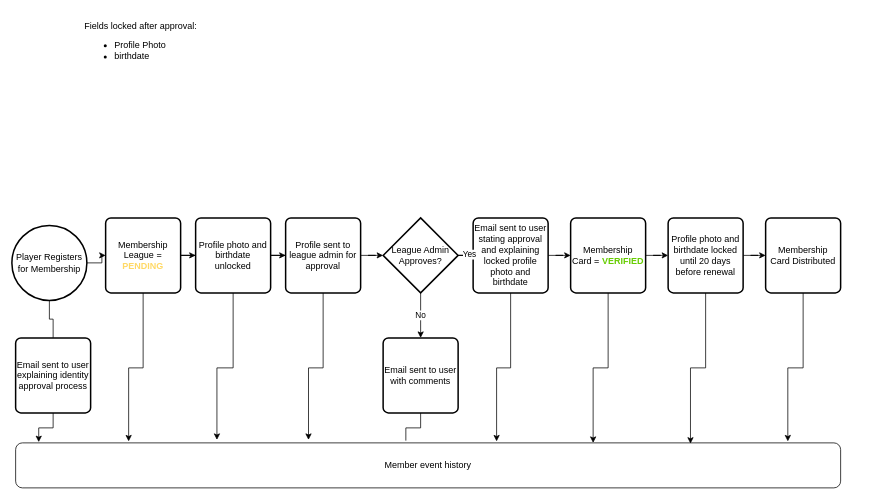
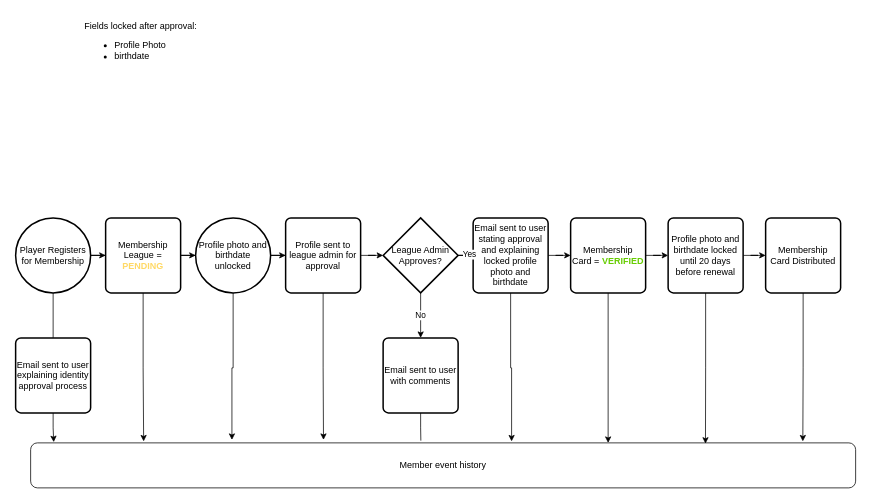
node "Profile photo and birthdate unlocked": shape rounded rectangle -> ellipse
node "Player Registers for Membership": moved (49, 263) -> (53, 255)
node "Member event history": moved (428, 465) -> (443, 465)
